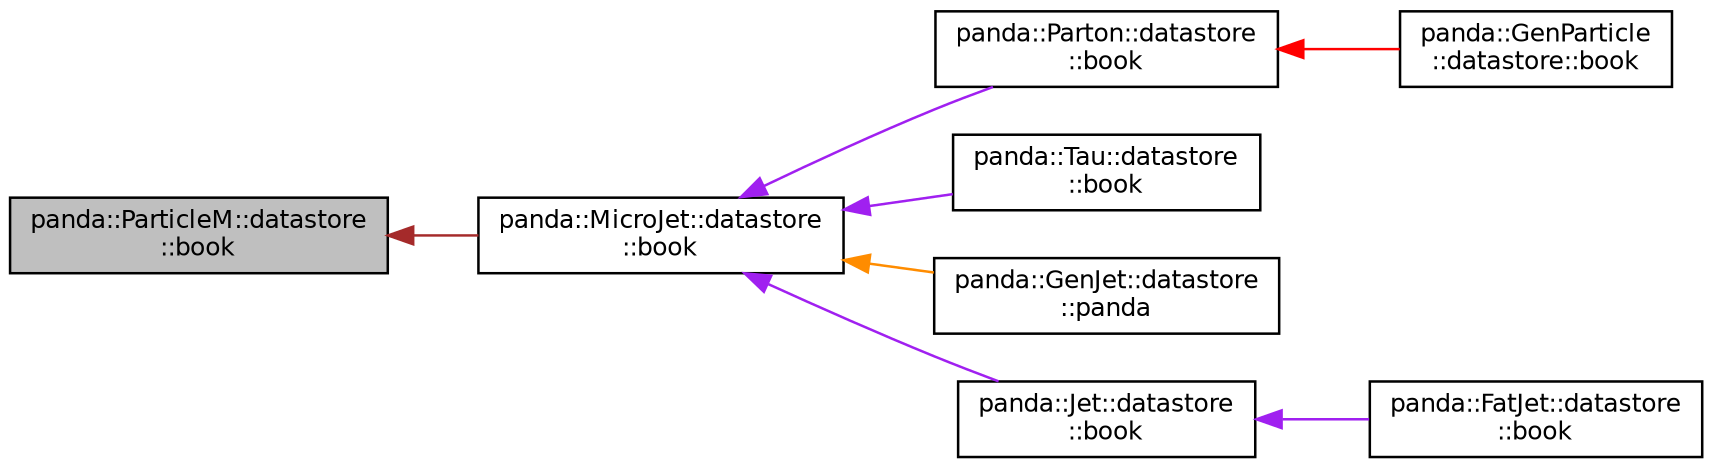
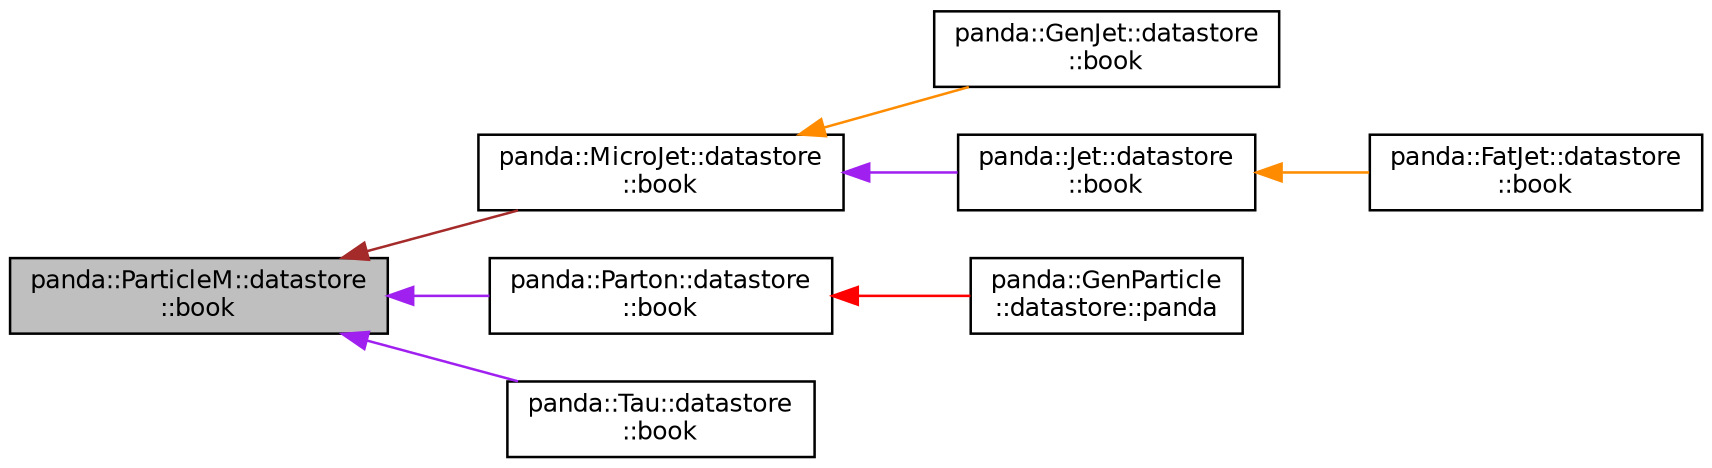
node "panda::GenParticle ::datastore::book": label "panda::GenParticle ::datastore::book" -> "panda::GenParticle ::datastore::panda"
edge "panda::Parton::datastore ::book" -> "panda::MicroJet::datastore ::book": now "panda::Parton::datastore ::book" -> "panda::ParticleM::datastore ::book"
edge "panda::Tau::datastore ::book" -> "panda::MicroJet::datastore ::book": now "panda::Tau::datastore ::book" -> "panda::ParticleM::datastore ::book"
node "panda::GenJet::datastore ::panda": label "panda::GenJet::datastore ::panda" -> "panda::GenJet::datastore ::book"
edge "panda::FatJet::datastore ::book" -> "panda::Jet::datastore ::book": color purple -> darkorange
